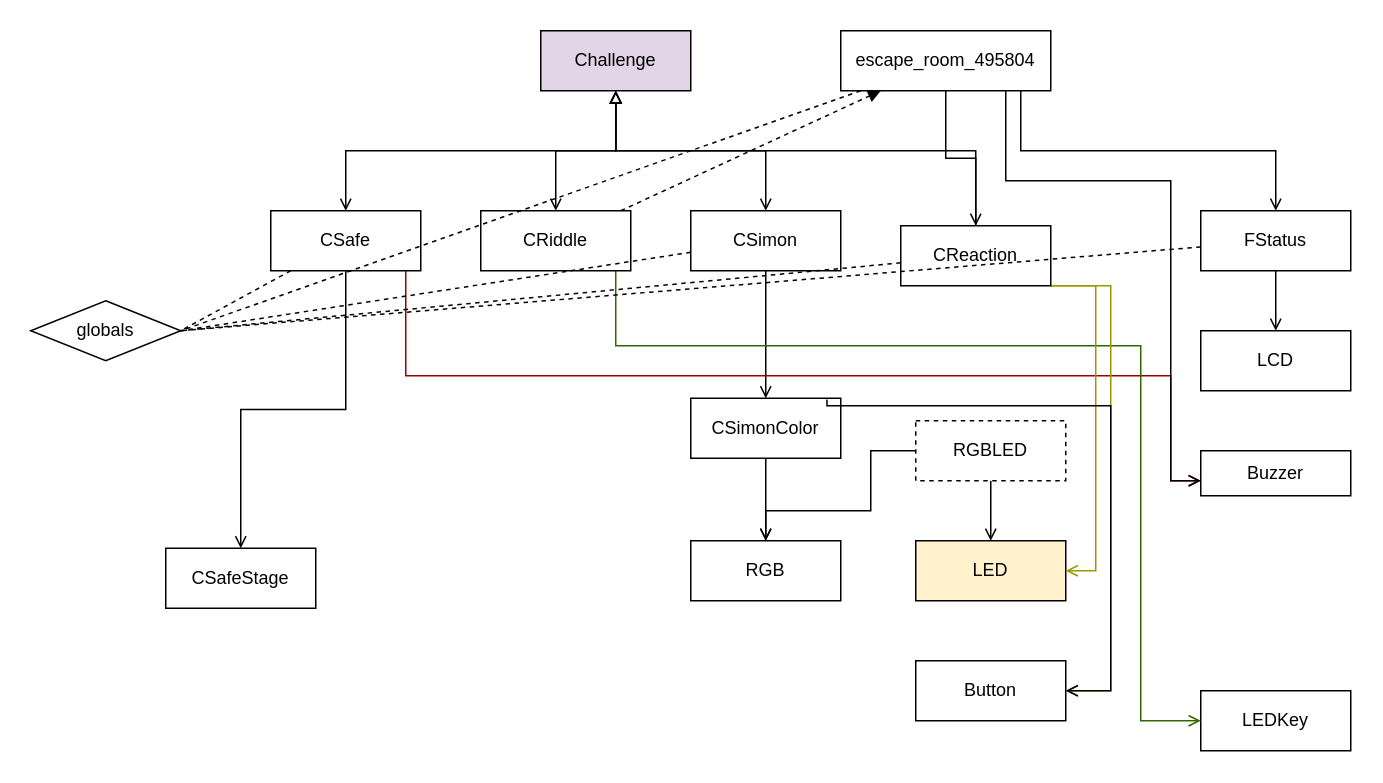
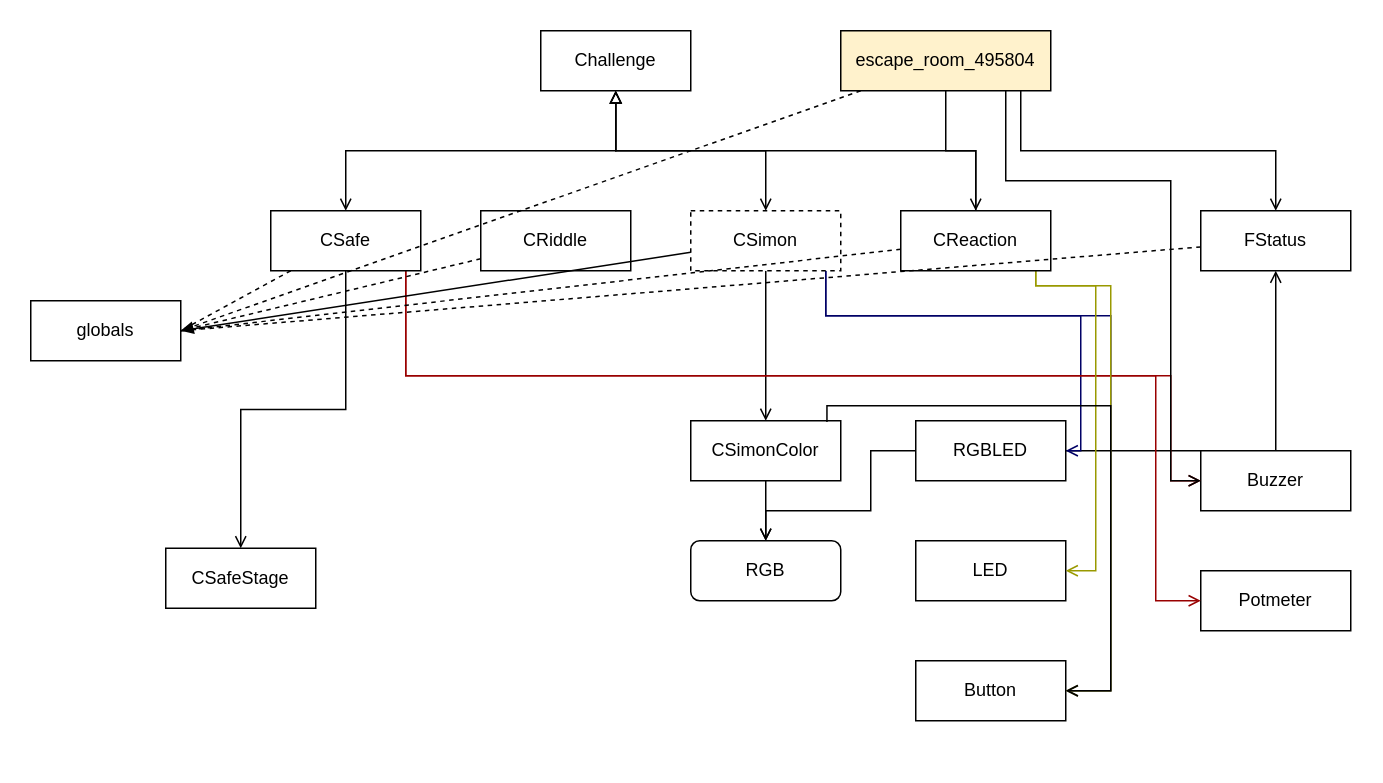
node "Challenge": fillcolor #e1d5e7 -> #ffffff
node "escape_room_495804": fillcolor #ffffff -> #fff2cc
edge "Challenge" -- "CRiddle": removed
edge "CRiddle" -> "escape_room_495804": now "CRiddle" -> "globals"
node "CSimon": style solid -> dashed
node "CReaction": moved (976, 256) -> (976, 241)
edge "FStatus" -> "LCD": removed
edge "CSimon" -- "globals": style dashed -> solid
edge "CSimon" -> "Button": added
node "globals": shape diamond -> rectangle
edge "CRiddle" -> "LEDKey": removed
node "LCD": removed
edge "CSimon" -> "RGBLED": added
node "CSimonColor": moved (766, 428) -> (766, 451)
node "RGBLED": style dashed -> solid
node "Buzzer": size 150x45 -> 150x60
edge "RGBLED" -> "LED": now "RGBLED" -> "FStatus"
edge "CSafe" -> "Potmeter": added
node "RGB": shape rectangle -> rounded rectangle
node "LED": fillcolor #fff2cc -> #ffffff
node "Potmeter": added
node "LEDKey": removed
